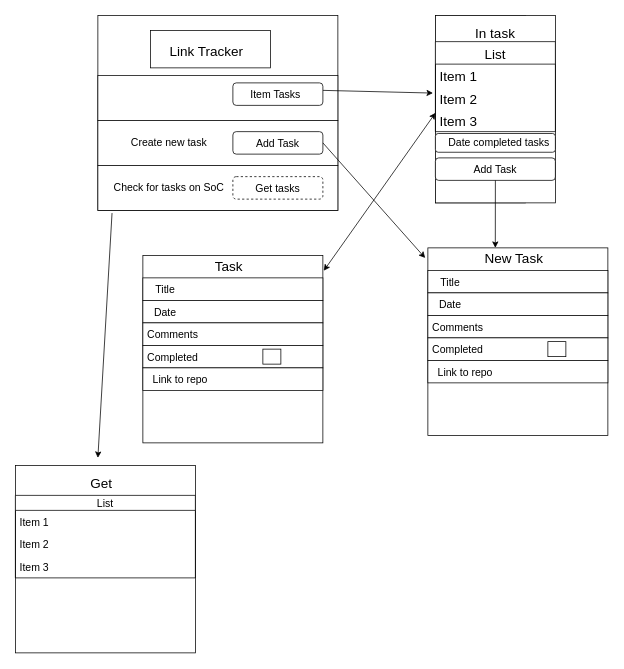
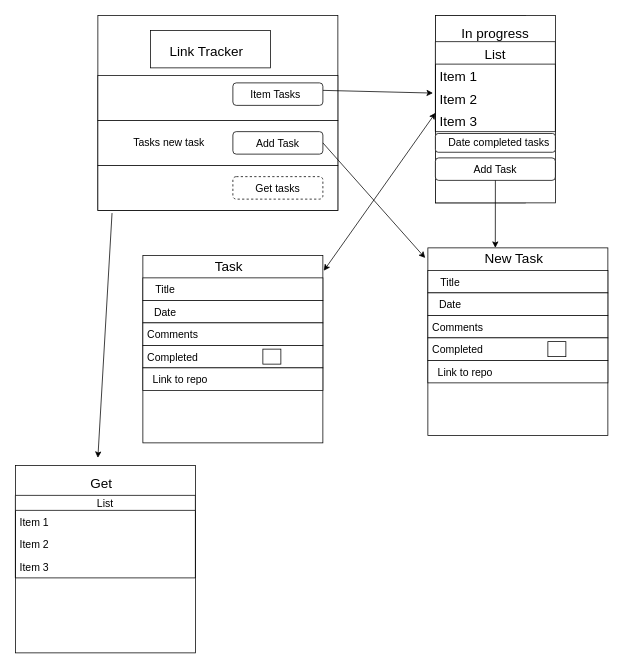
node "In task": label "In task" -> "In progress"
node "Create new task": label "Create new task" -> "Tasks new task"
node "Check for tasks on SoC": removed
